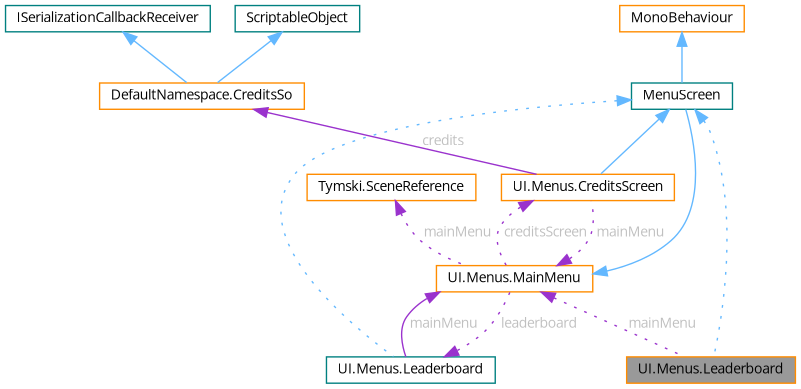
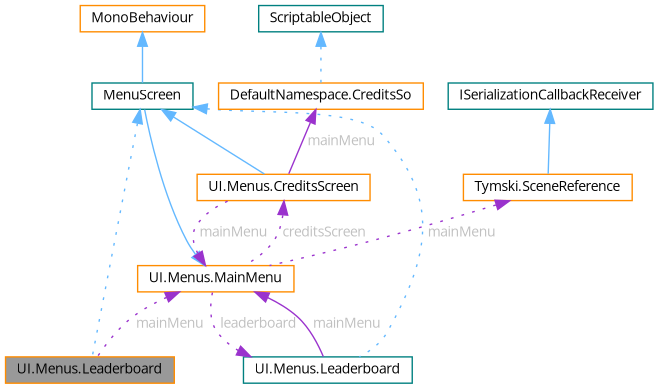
edge "DefaultNamespace.CreditsSo" -> "ISerializationCallbackReceiver": now "Tymski.SceneReference" -> "ISerializationCallbackReceiver"
edge "DefaultNamespace.CreditsSo" -> "ScriptableObject": style solid -> dotted
edge "UI.Menus.CreditsScreen" -> "DefaultNamespace.CreditsSo": label " credits" -> " mainMenu"
